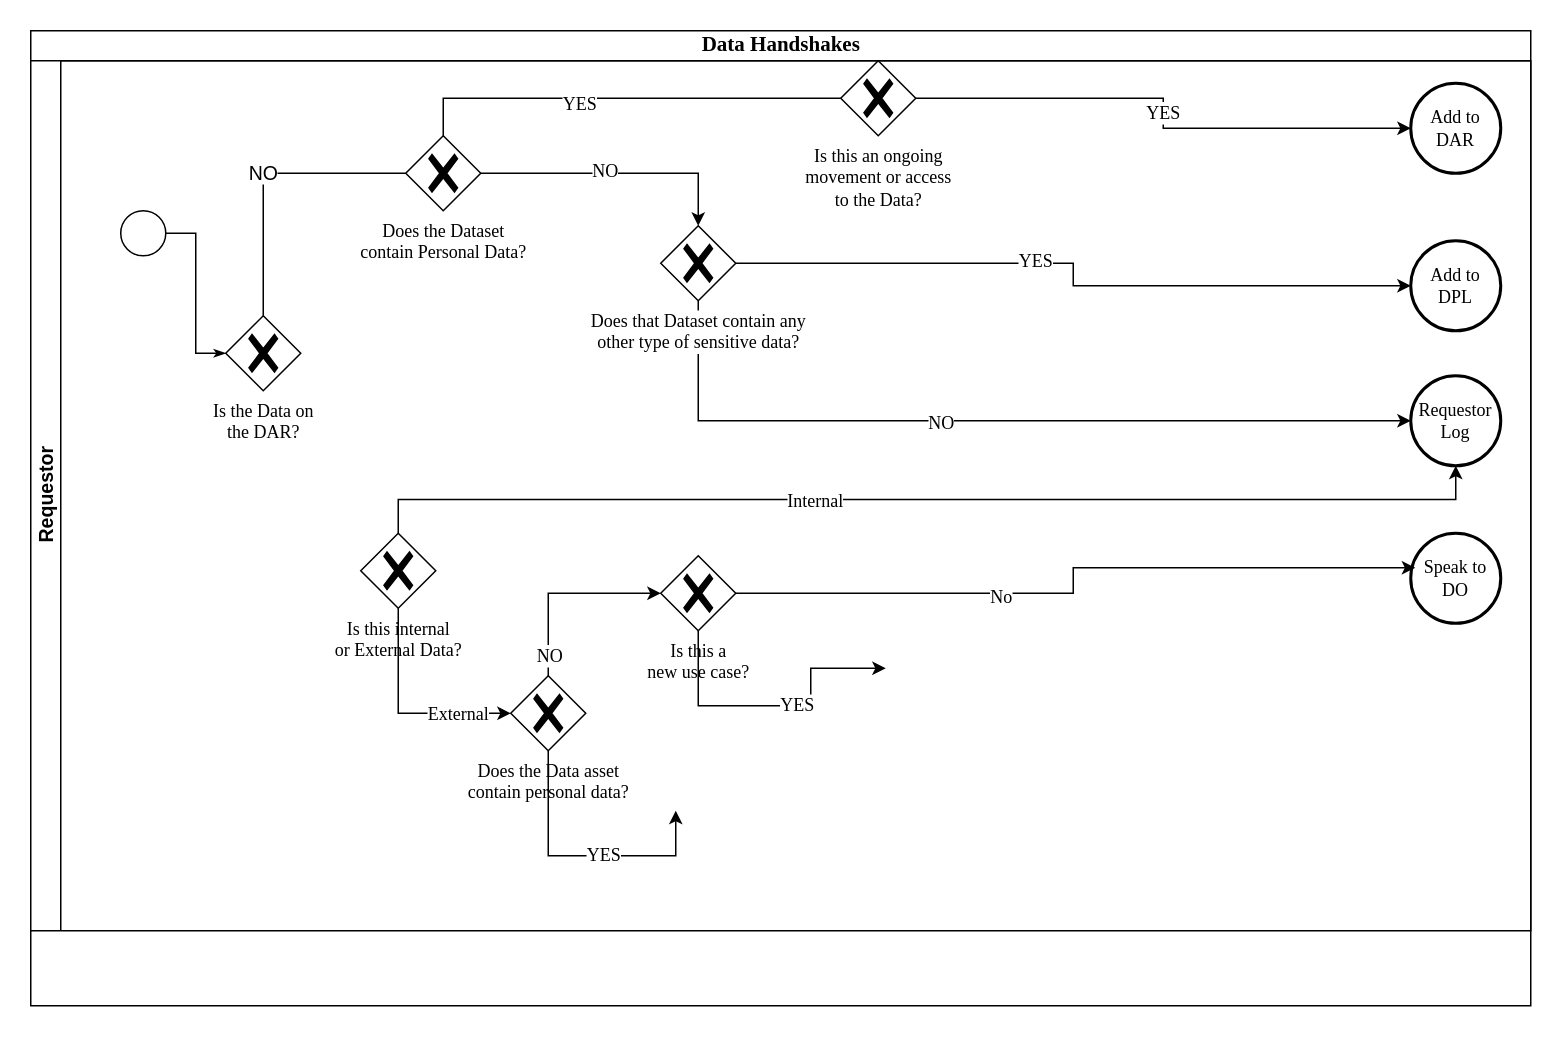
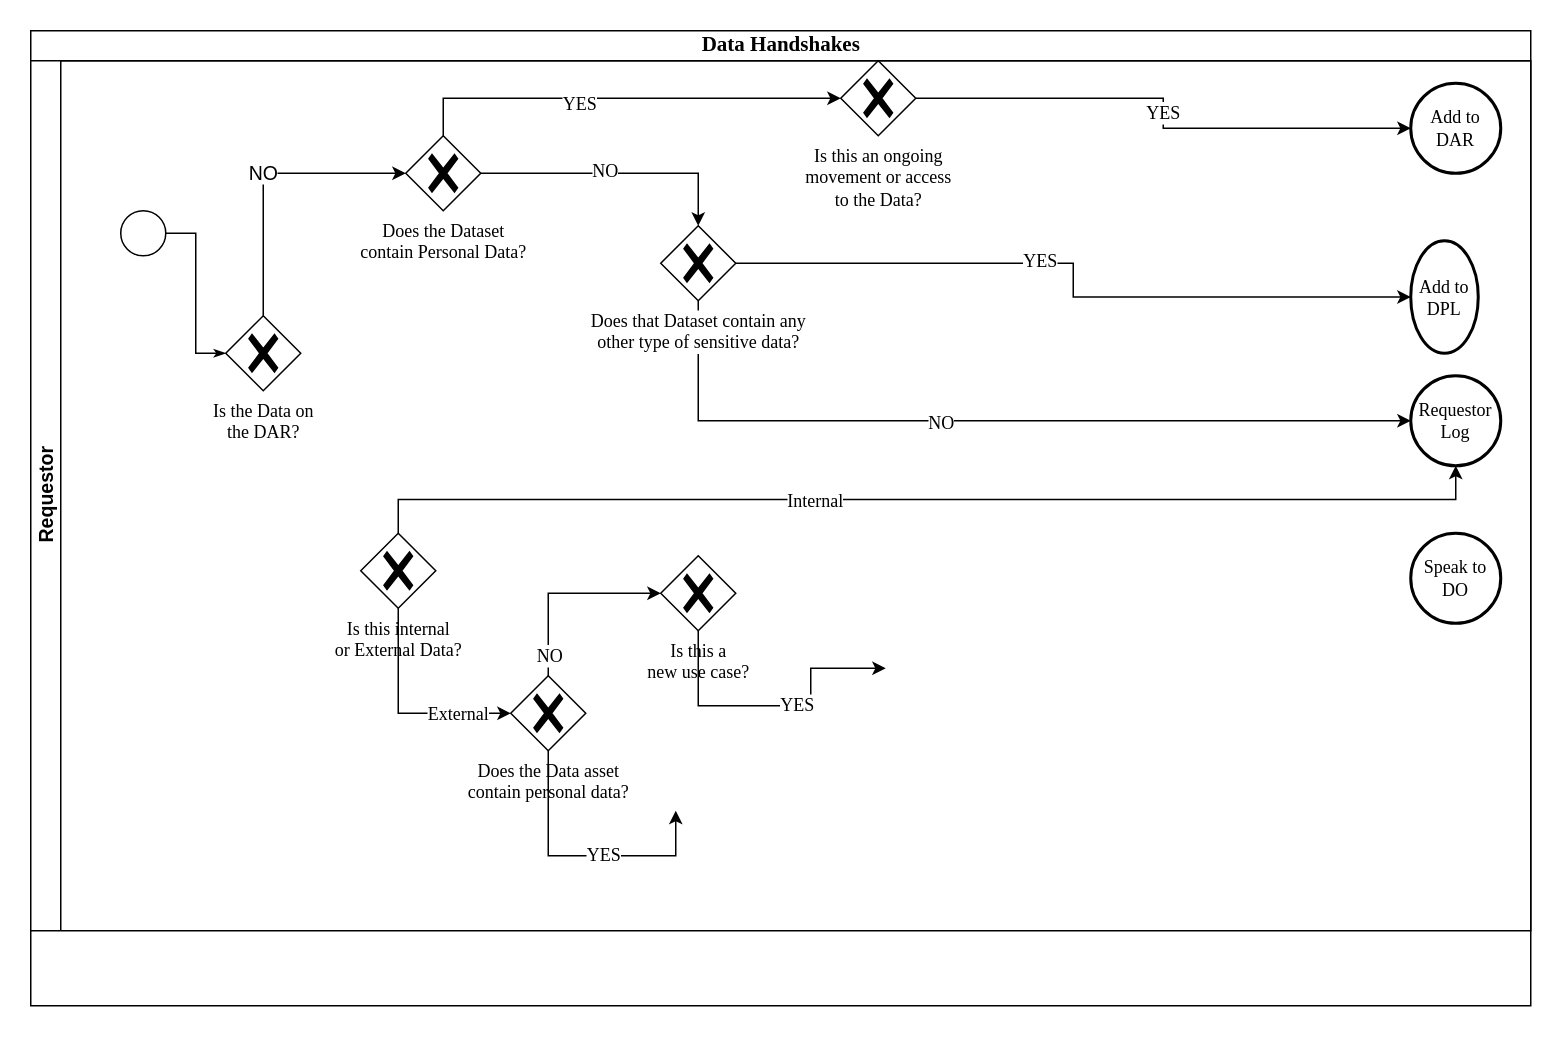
edge "Is this an ongoing movement or access to the Data?" -- "Does the Datasetcontain Personal Data?": arrowhead none -> classic
edge "Does the Datasetcontain Personal Data?" -- "Is the Data on the DAR?": arrowhead none -> classic
node "Add to DPL": size 90x90 -> 68x113
edge "Is this a new use case?" -> "Speak to DO": removed, label "No"
